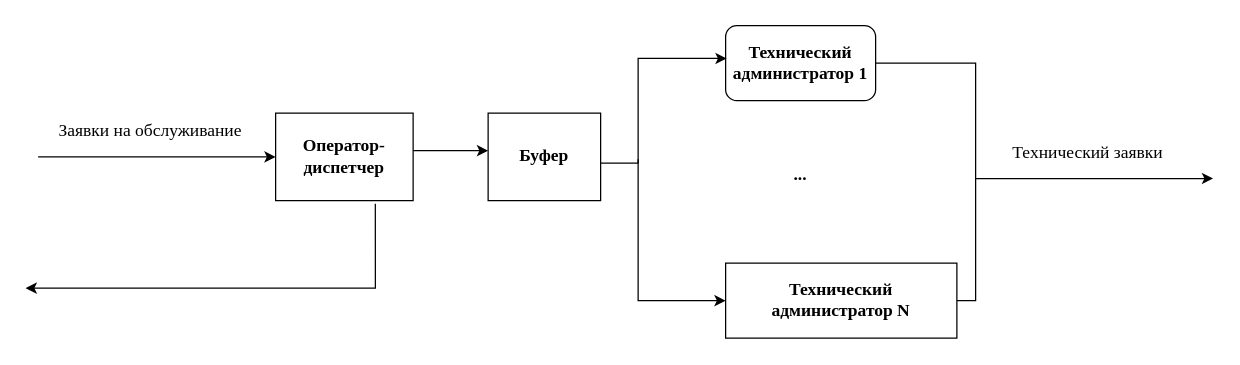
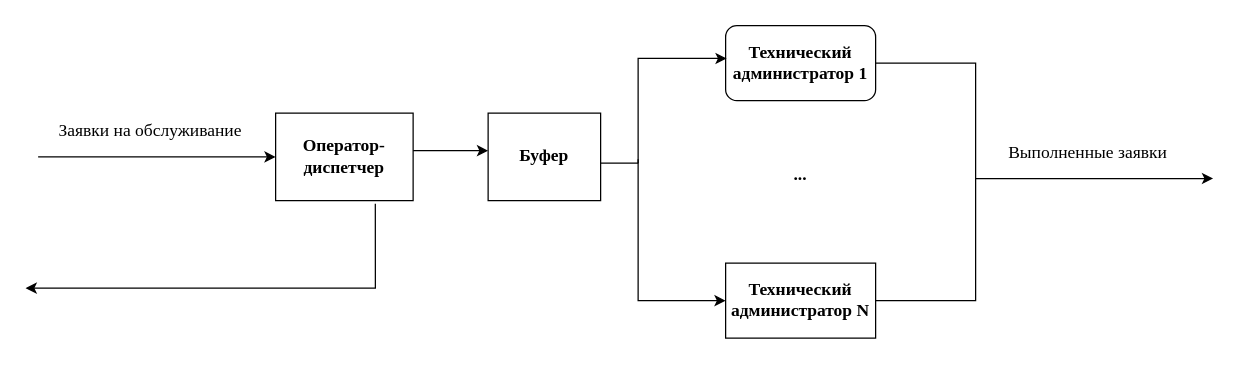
node "Технический заявки": label "Технический заявки" -> "Выполненные заявки"
node "Технический администратор N": size 231x75 -> 150x75
